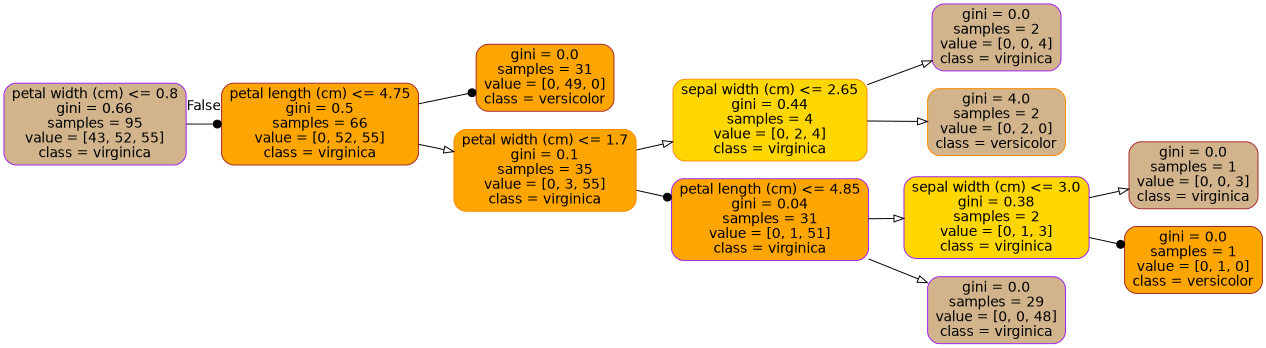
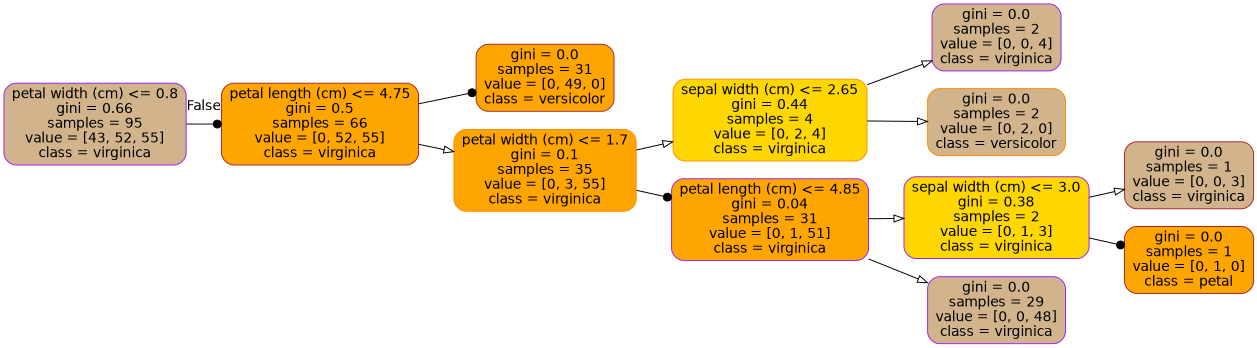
node "gini = 4.0 samples = 2 value = [0, 2, 0] class = versicolor": label "gini = 4.0 samples = 2 value = [0, 2, 0] class = versicolor" -> "gini = 0.0 samples = 2 value = [0, 2, 0] class = versicolor"
node "gini = 0.0 samples = 1 value = [0, 1, 0] class = versicolor": label "gini = 0.0 samples = 1 value = [0, 1, 0] class = versicolor" -> "gini = 0.0 samples = 1 value = [0, 1, 0] class = petal"
